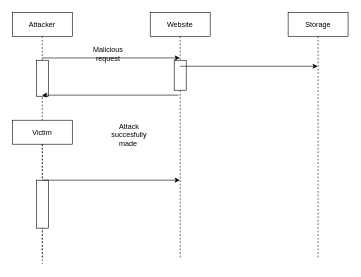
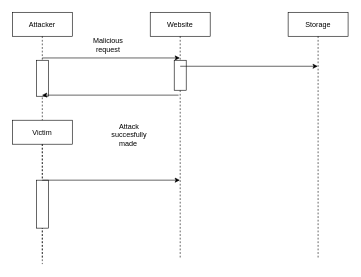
node "Malicious request": moved (108, 54) -> (108, 45)
